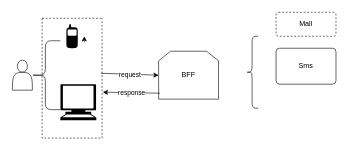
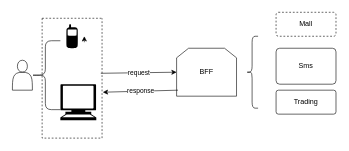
node "BFF": moved (189, 75) -> (207, 72)
node "Trading": added
